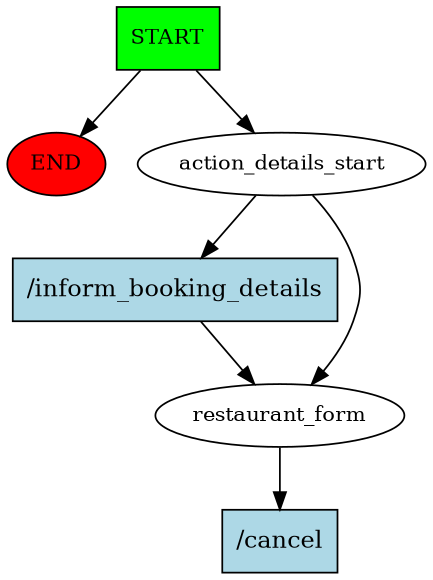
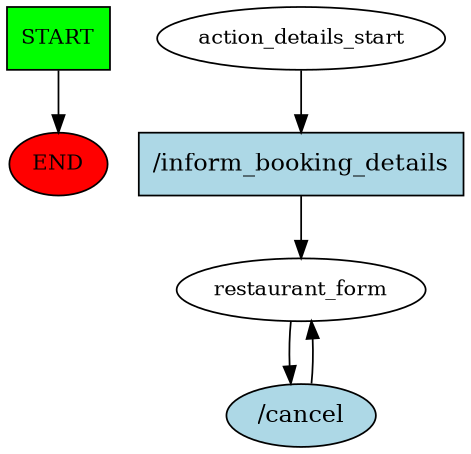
edge "START" -> "action_details_start": removed
edge "action_details_start" -> "restaurant_form": now "/cancel" -> "restaurant_form"
node "/cancel": shape box -> ellipse
